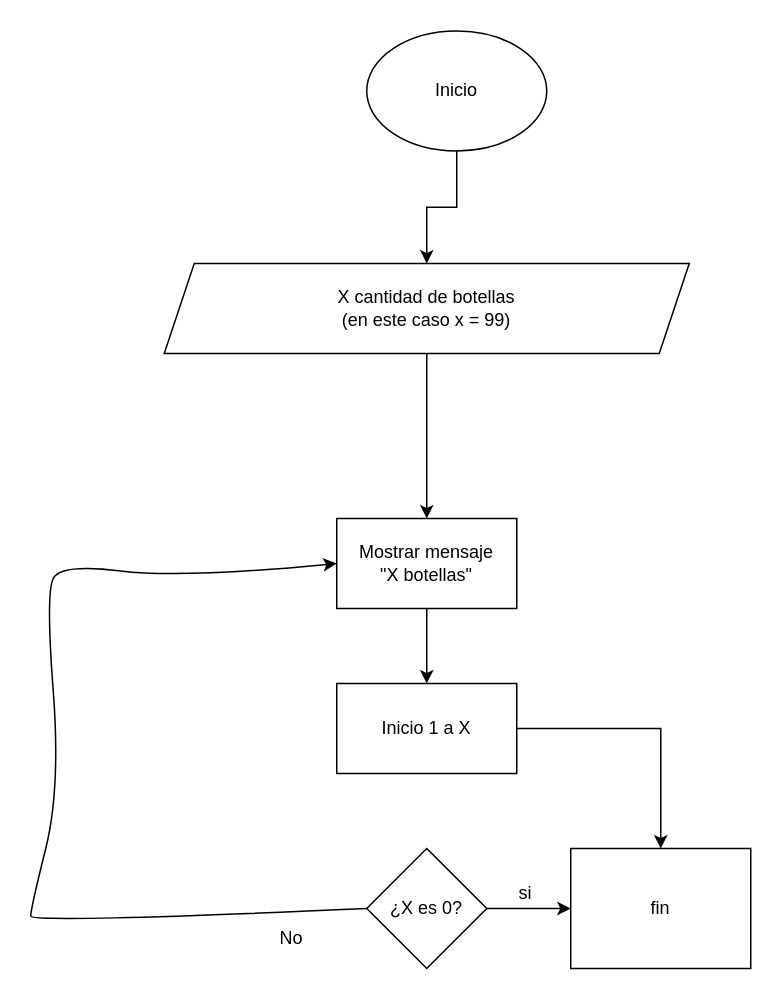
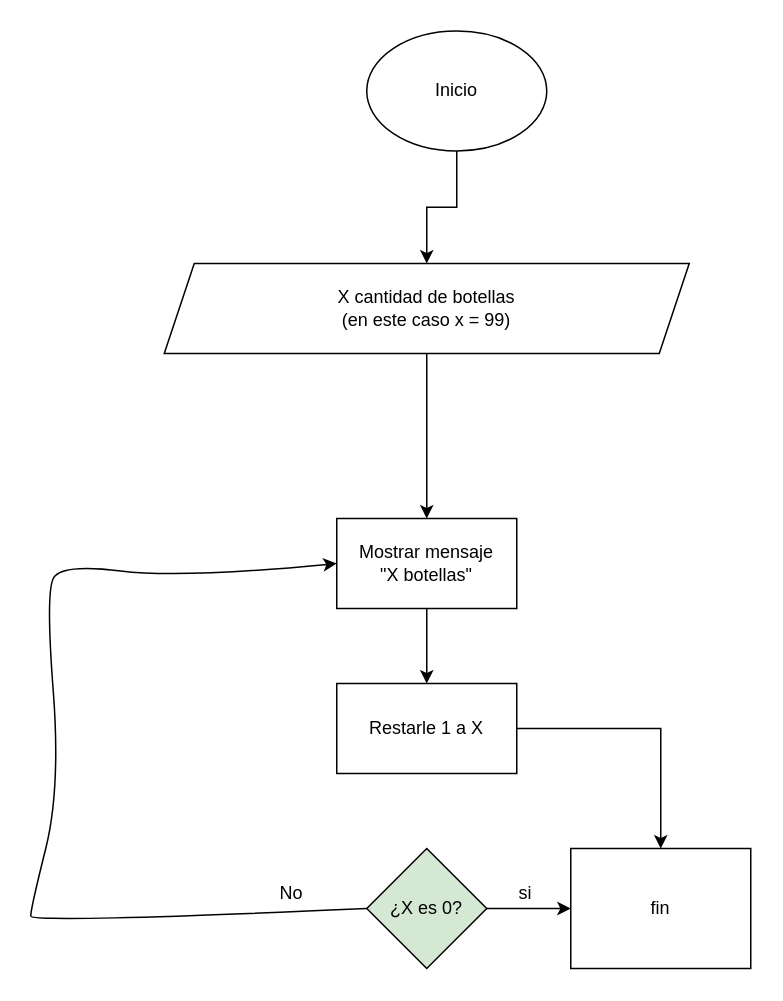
node "Inicio 1 a X": label "Inicio 1 a X" -> "Restarle 1 a X"
node "¿X es 0?": fillcolor #ffffff -> #d5e8d4
node "No": moved (292, 938) -> (292, 893)
